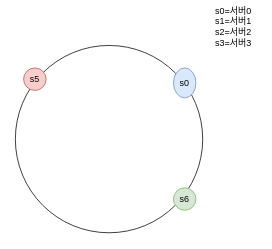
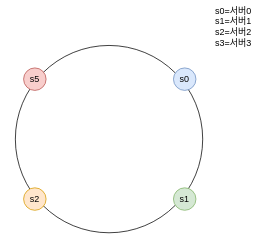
node "s0": size 23x30 -> 23x23
node "s2": added
node "s6": label "s6" -> "s1"
